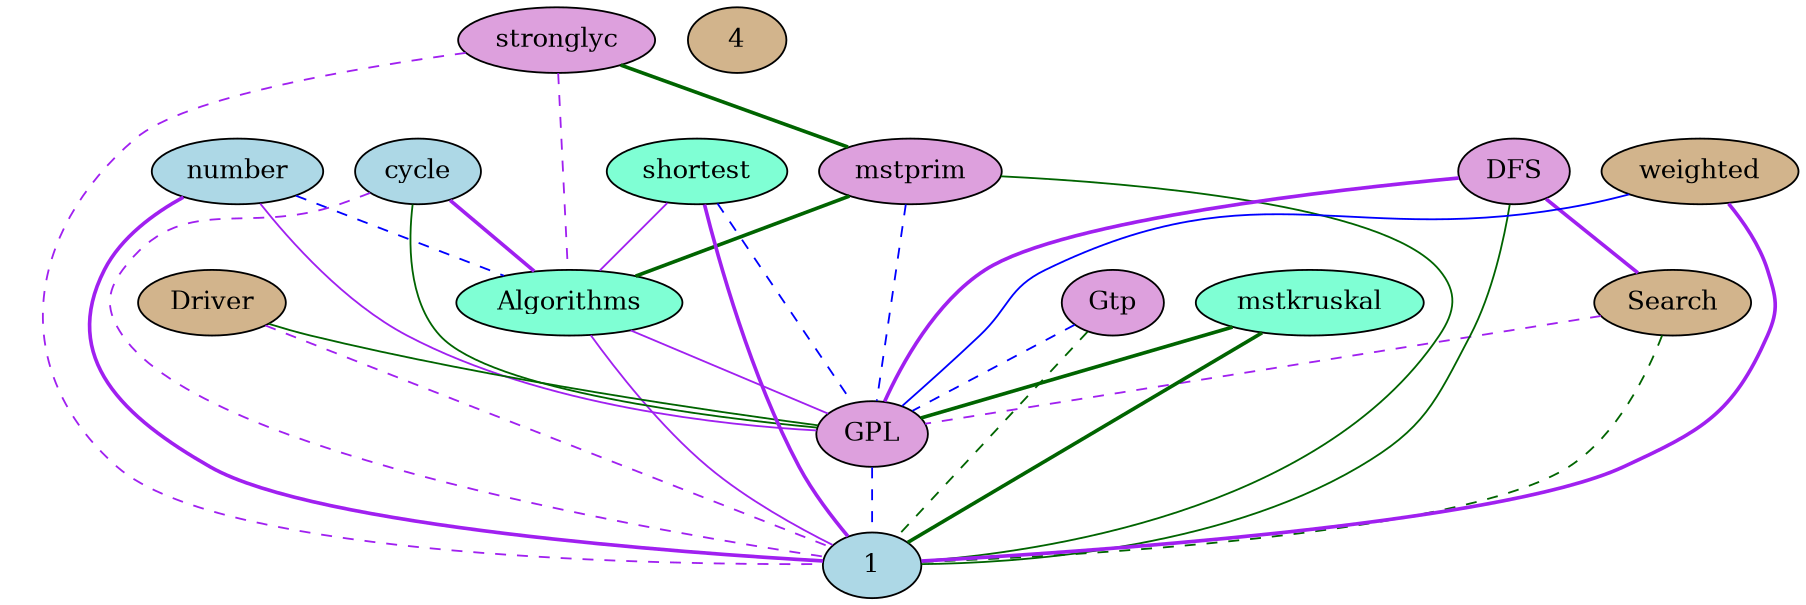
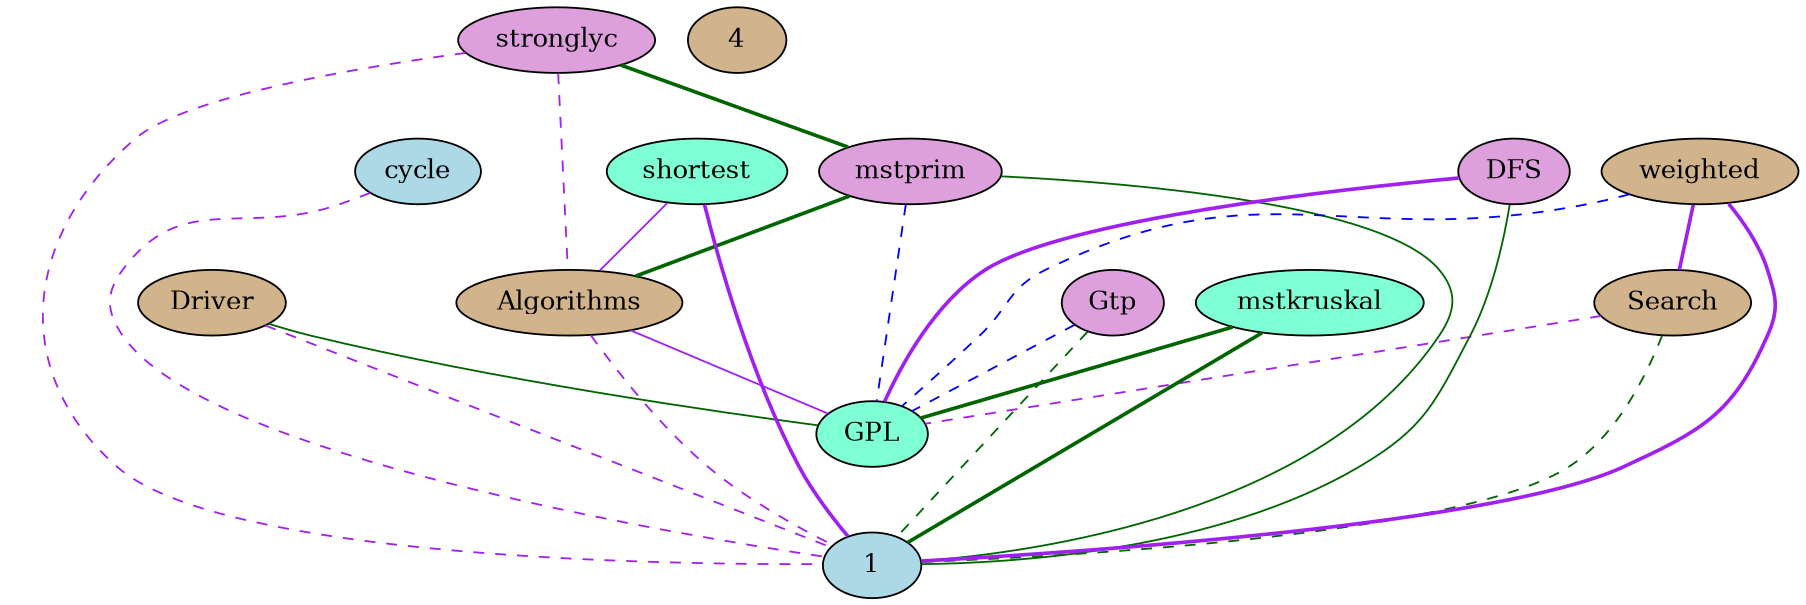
node "number": removed
edge "weighted" -- "GPL": style solid -> dashed
edge "cycle" -- "Algorithms": removed
edge "DFS" -- "Search": now "weighted" -- "Search"
node "Algorithms": fillcolor aquamarine -> tan
edge "shortest" -- "GPL": removed
edge "cycle" -- "GPL": removed
node "GPL": fillcolor plum -> aquamarine
edge "Algorithms" -- "1": style solid -> dashed
edge "GPL" -- "1": removed
